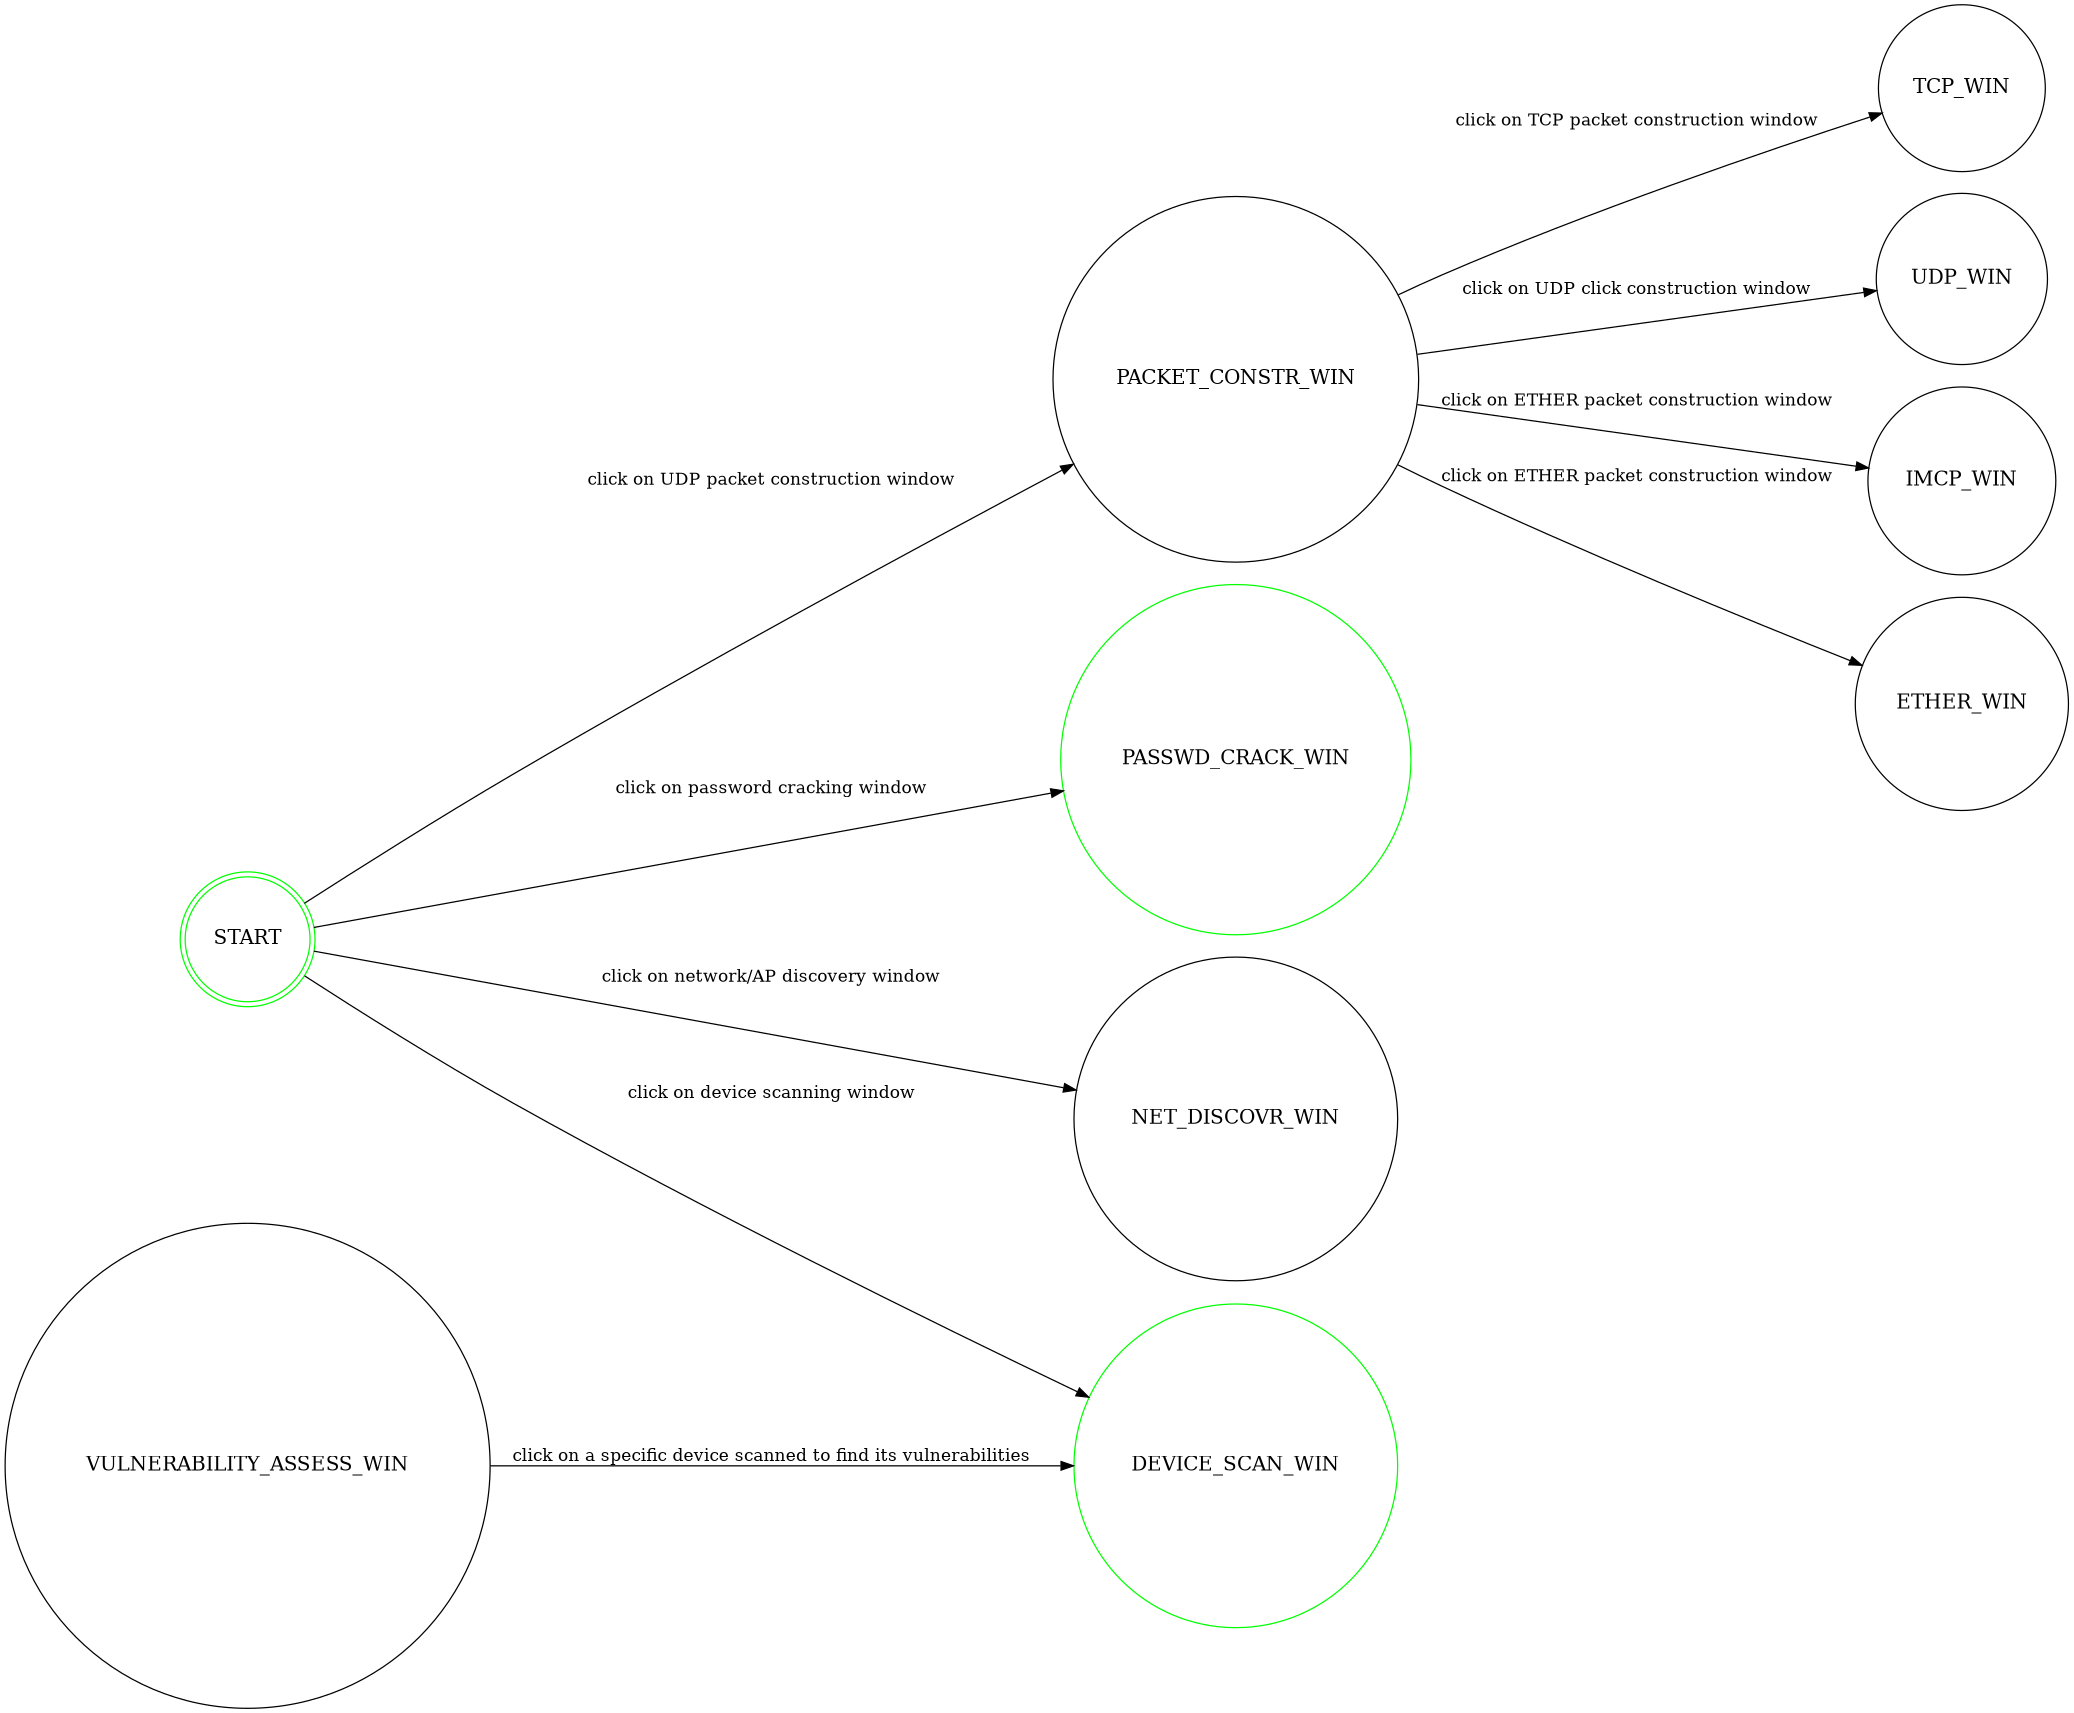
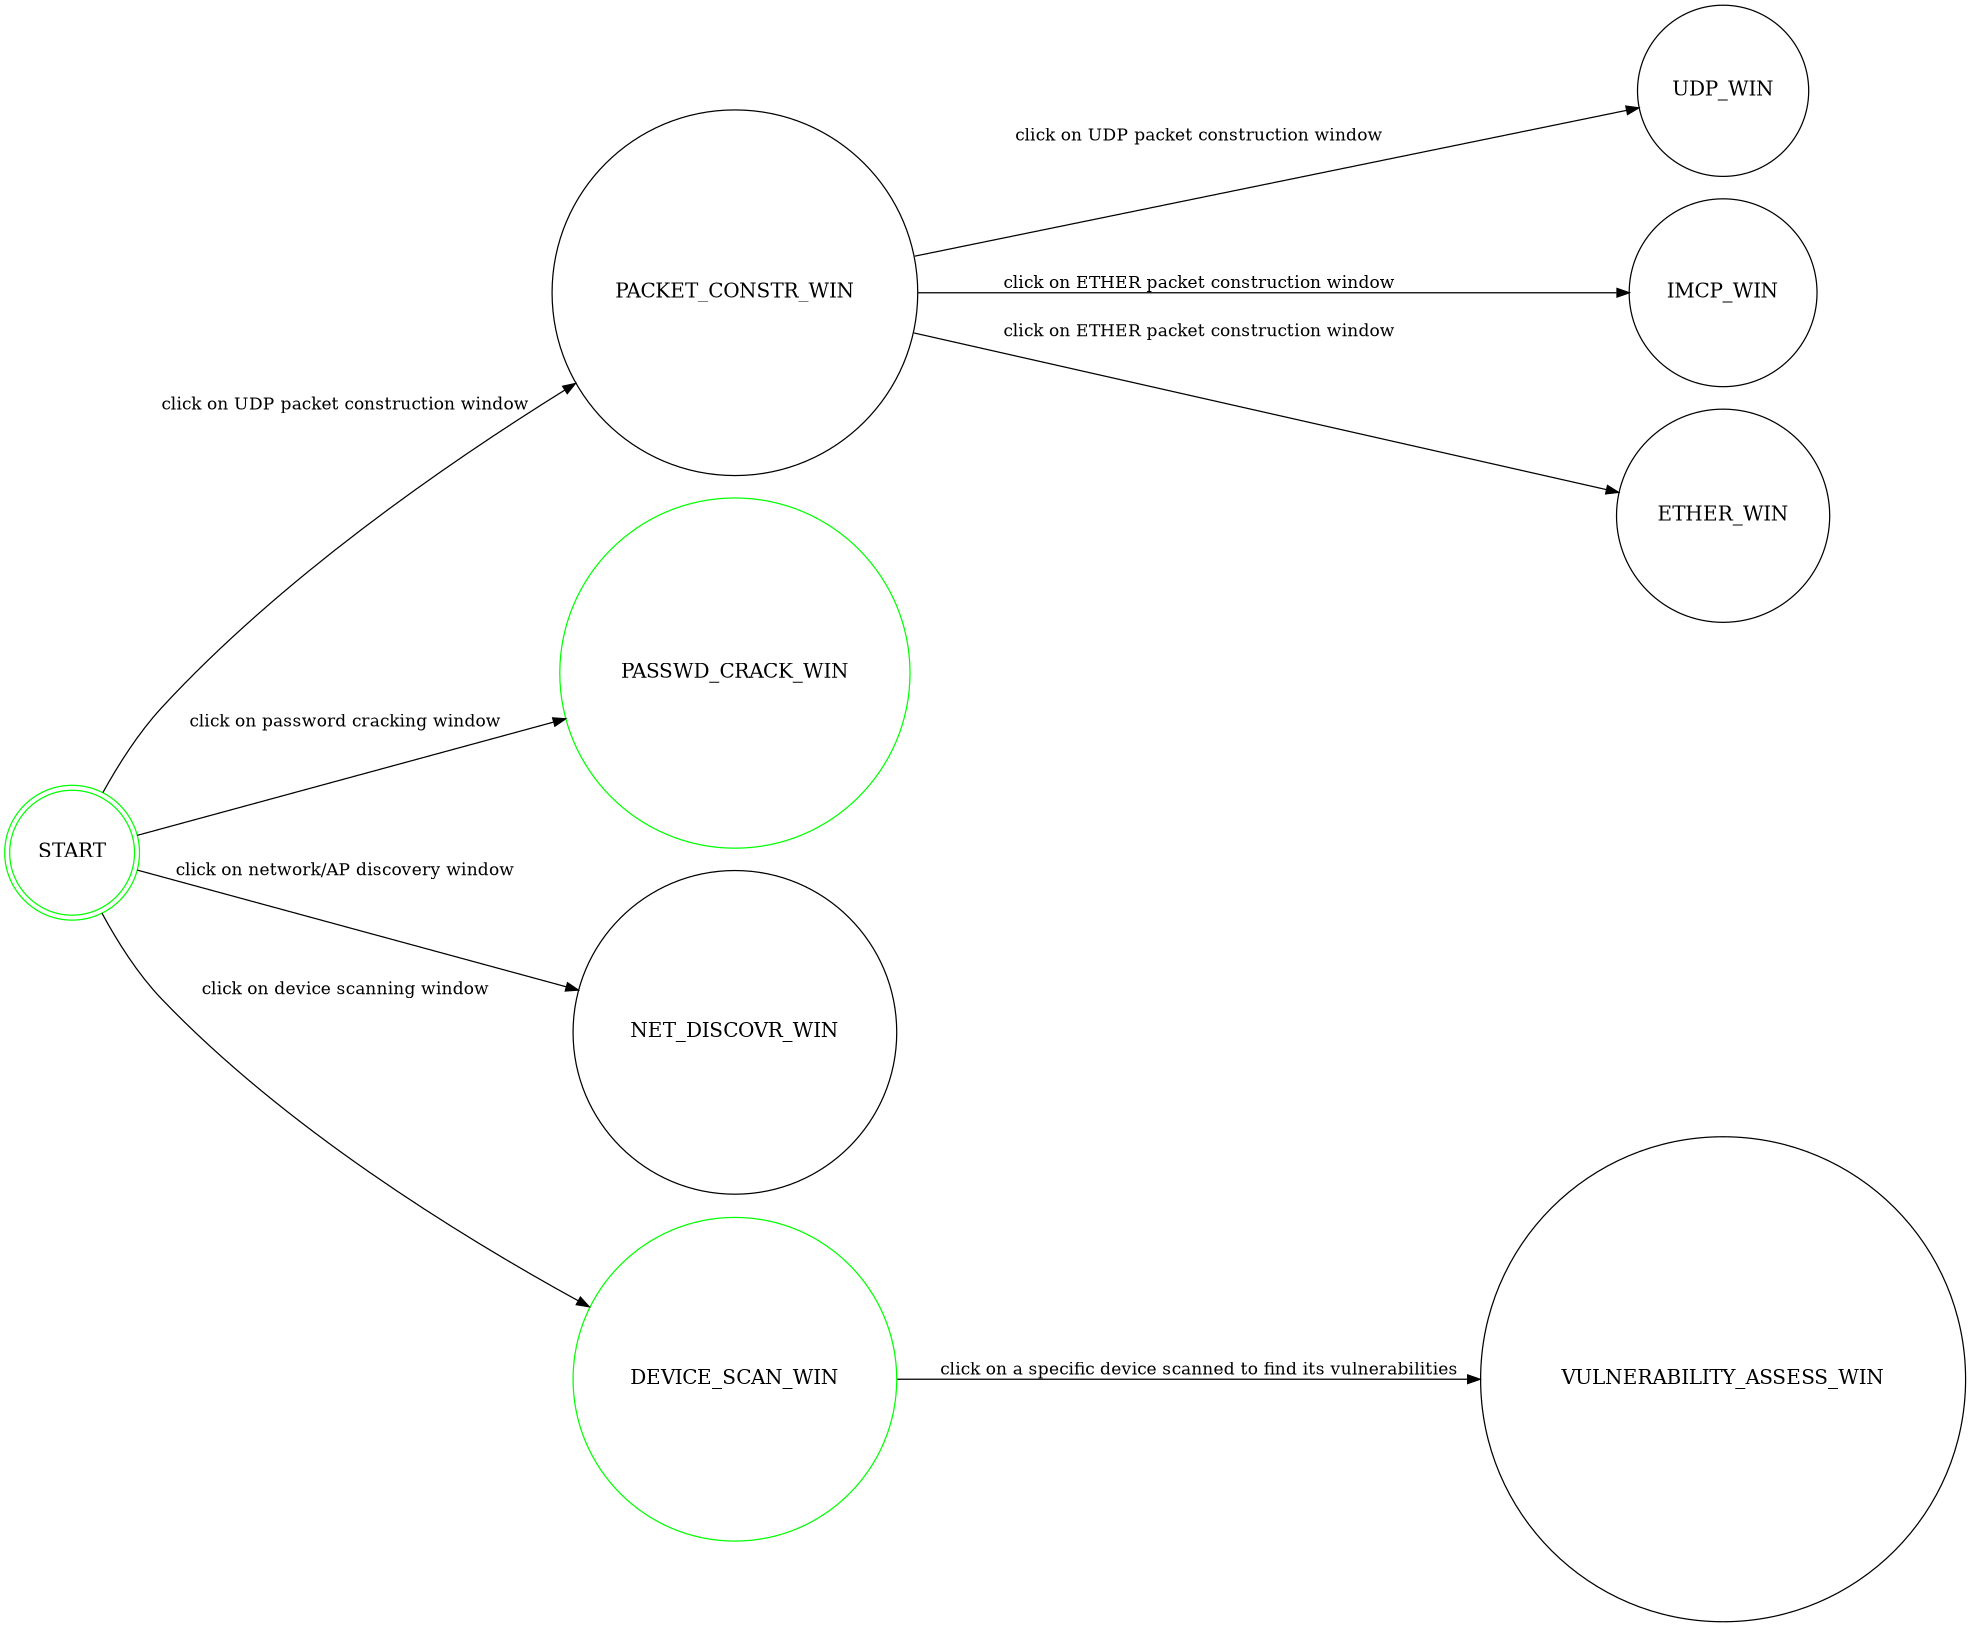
node "TCP_WIN": removed
edge "PACKET_CONSTR_WIN" -> "UDP_WIN": label "click on UDP click construction window" -> "click on UDP packet construction window"
edge "VULNERABILITY_ASSESS_WIN" -> "DEVICE_SCAN_WIN": reversed
